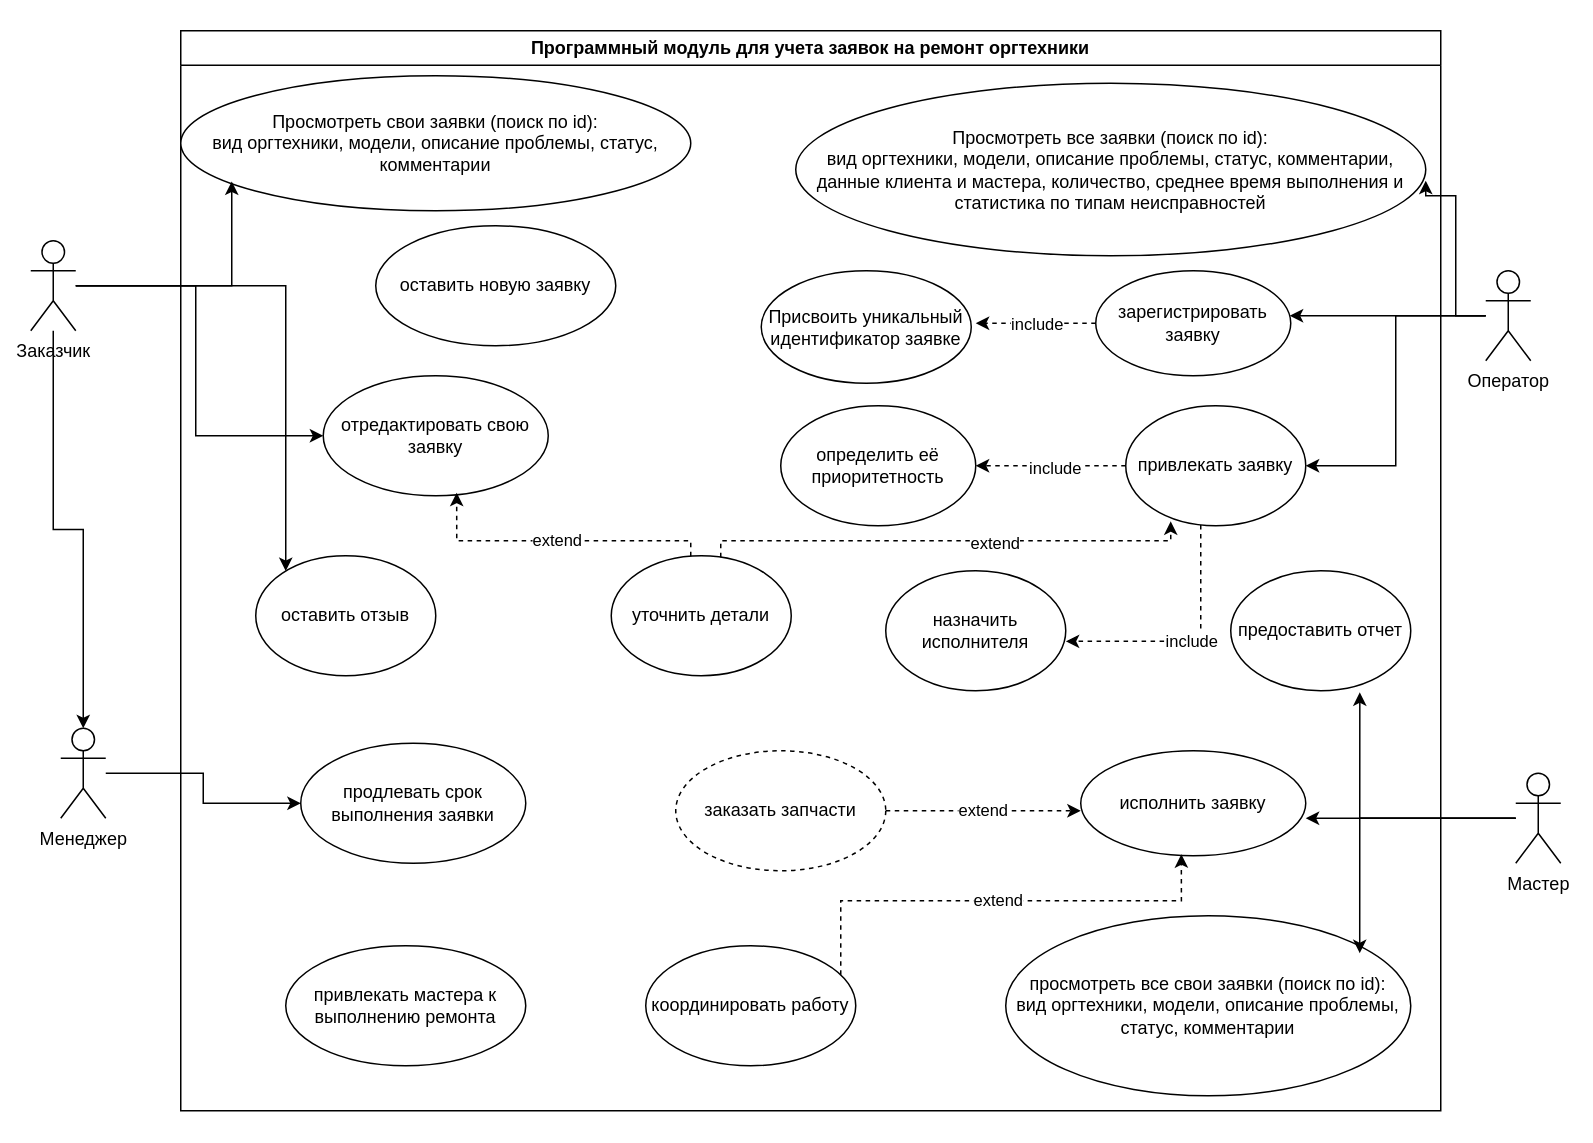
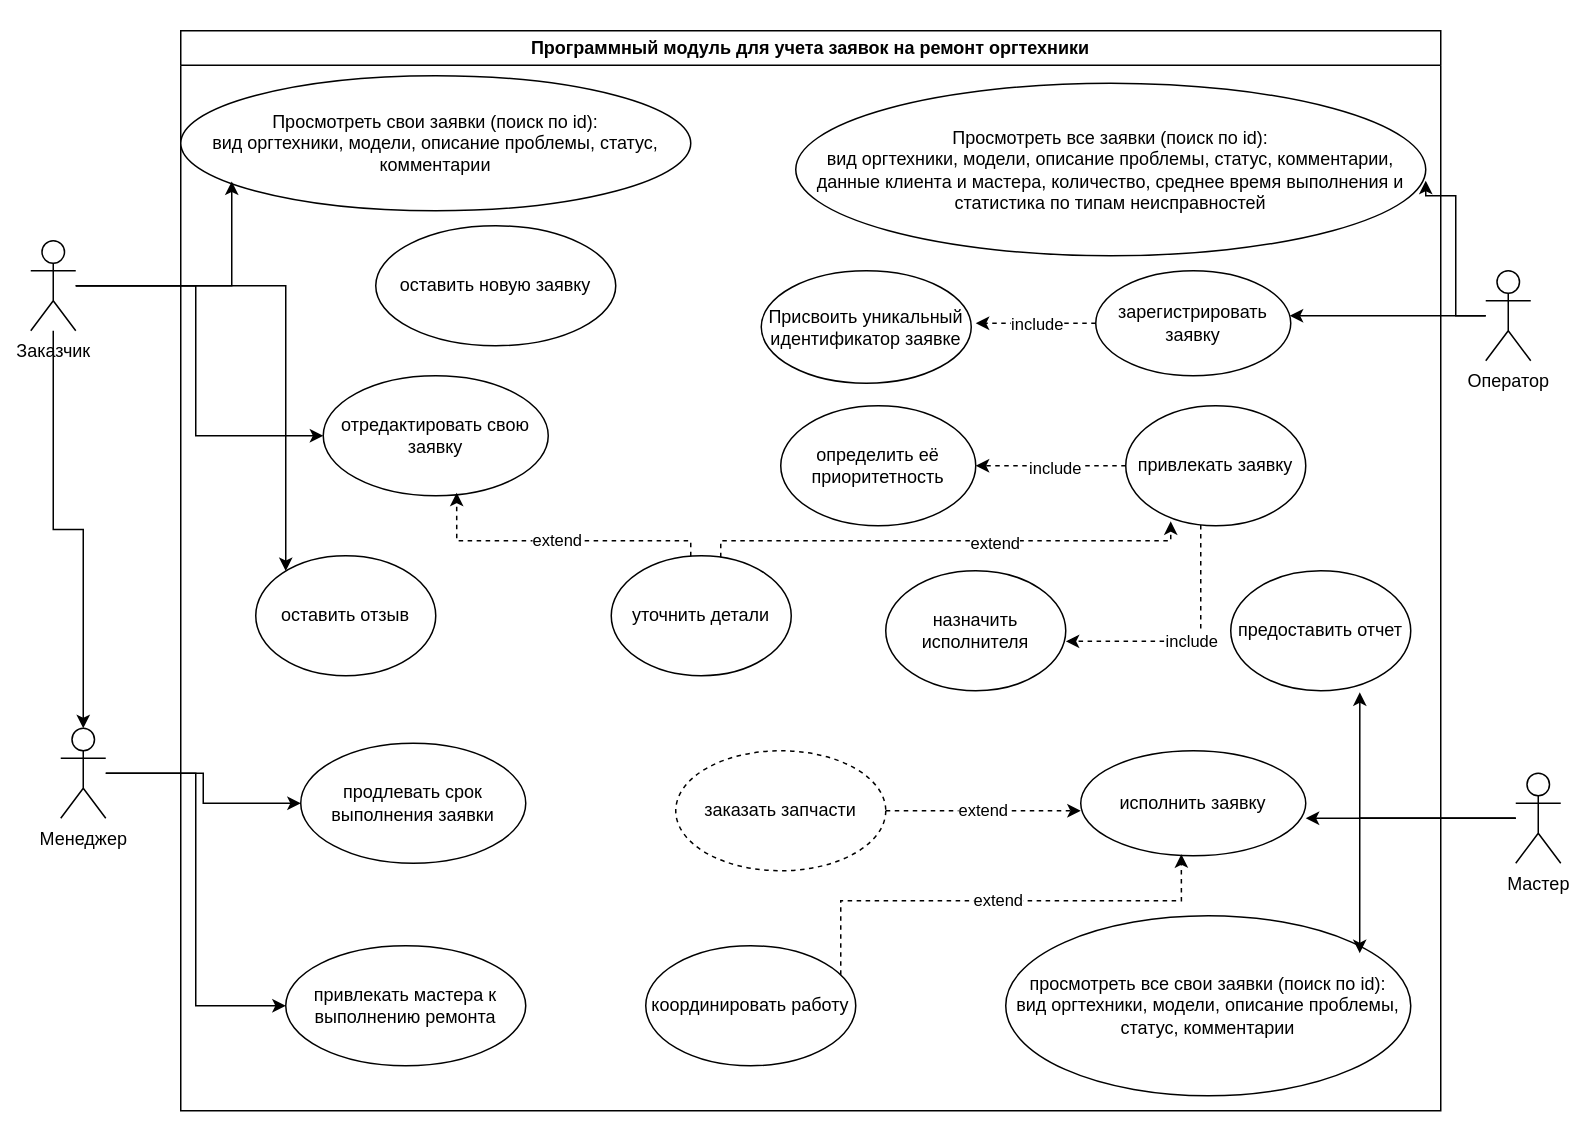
edge "Оператор" -> "привлекать заявку": removed
edge "Менеджер" -> "привлекать мастера к выполнению ремонта": added
